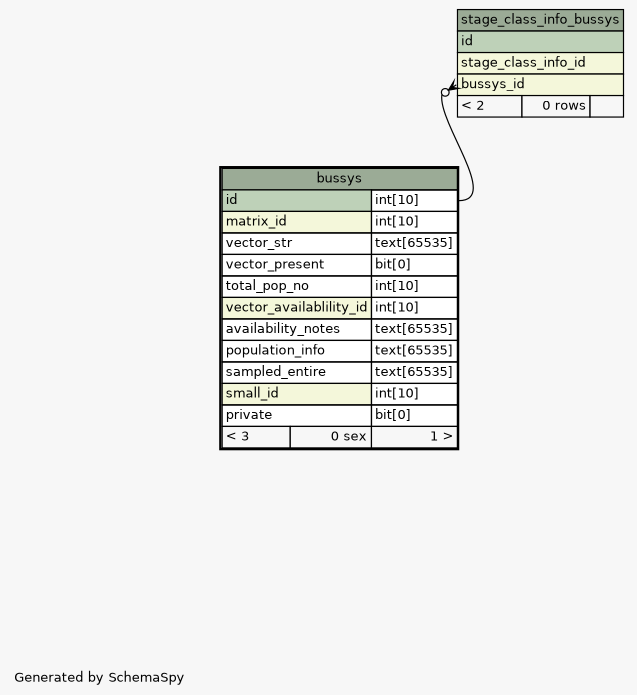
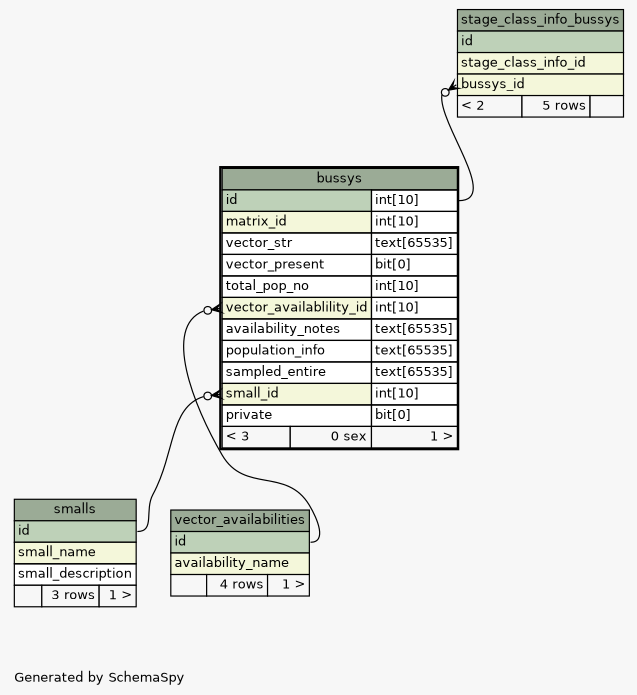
node "stage_class_info_bussys": text "0 rows" -> "5 rows"
node "smalls": added
node "vector_availabilities": added
